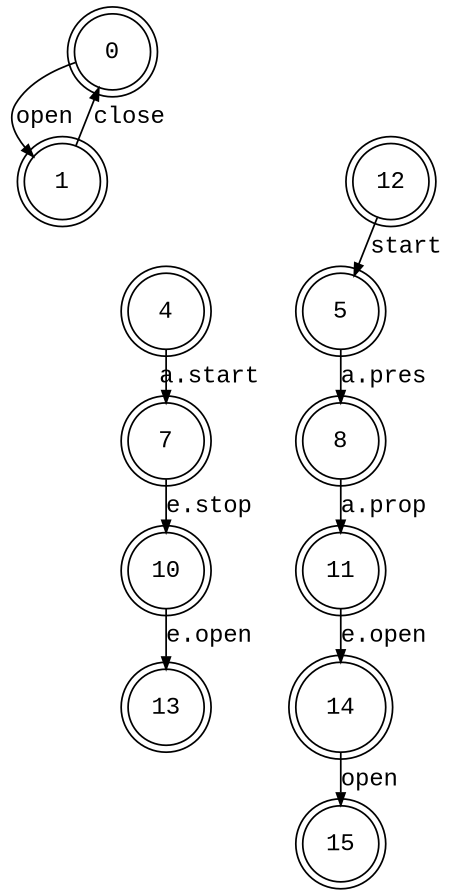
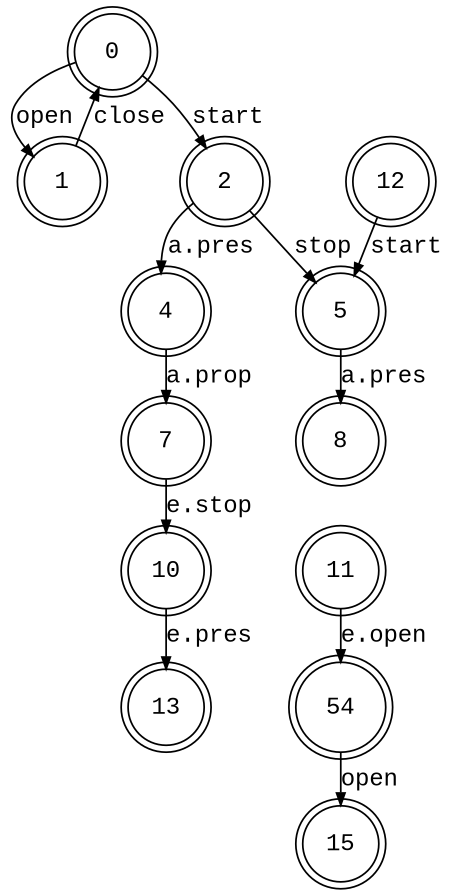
node "2": added
edge "4" -> "7": label "a.start" -> "a.prop"
edge "8" -> "11": removed, label "a.prop"
edge "10" -> "13": label "e.open" -> "e.pres"
node "14": label "14" -> "54"
